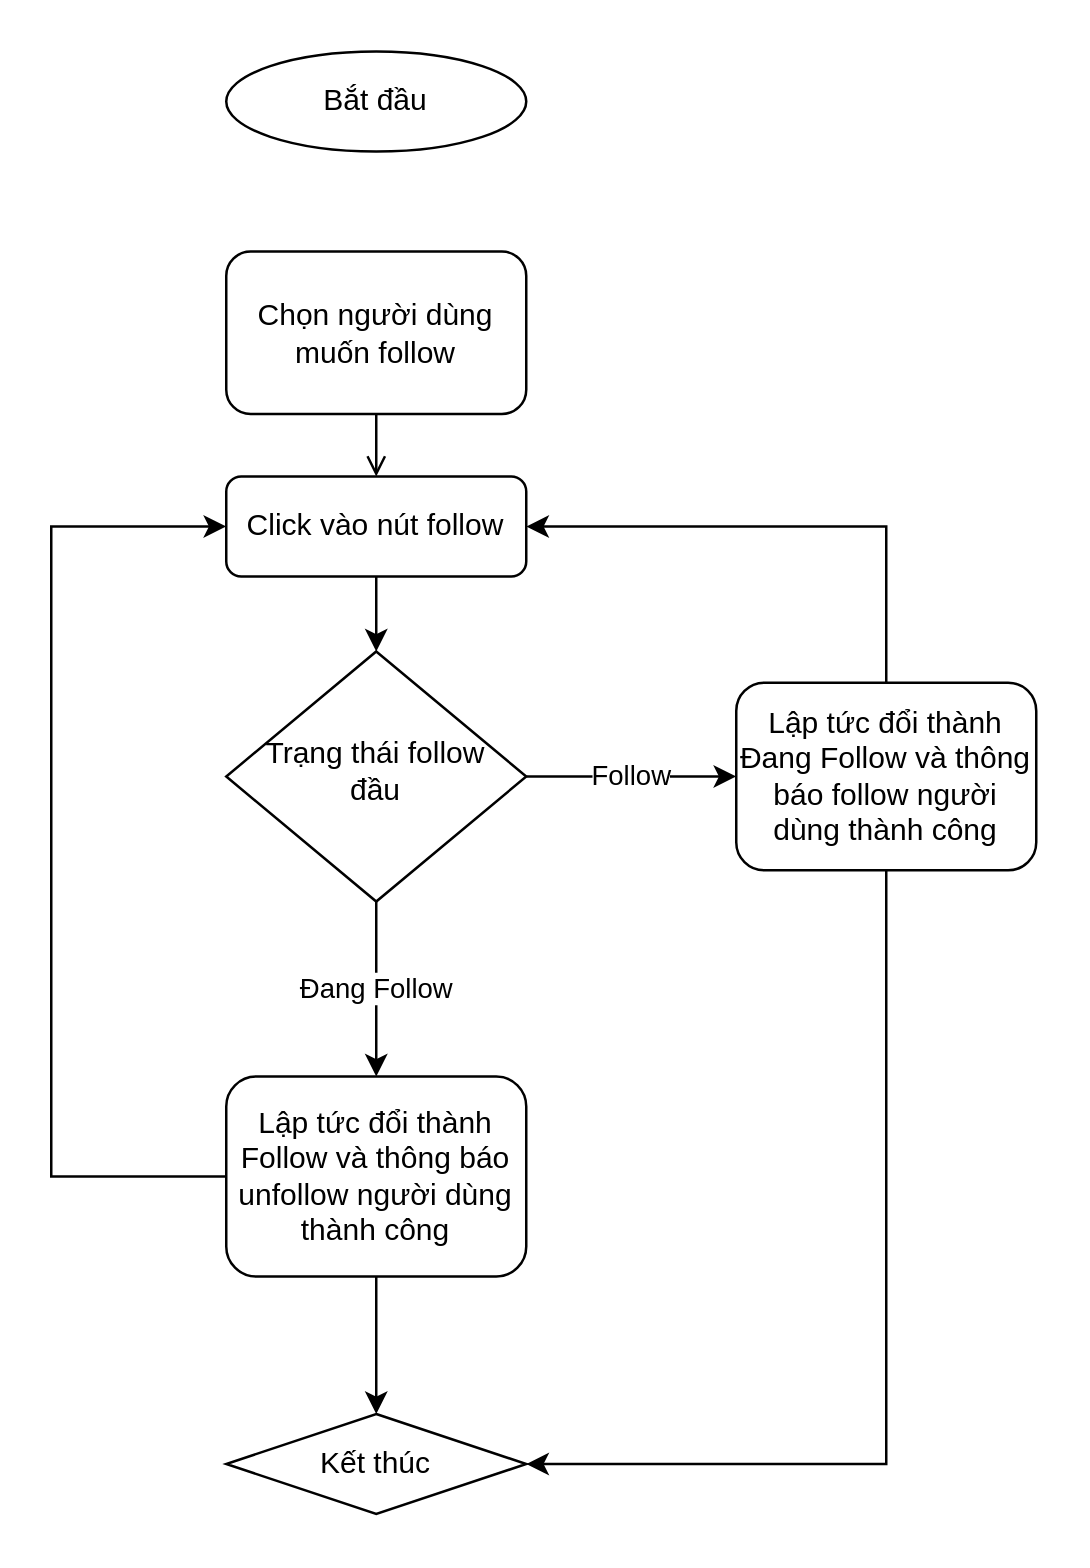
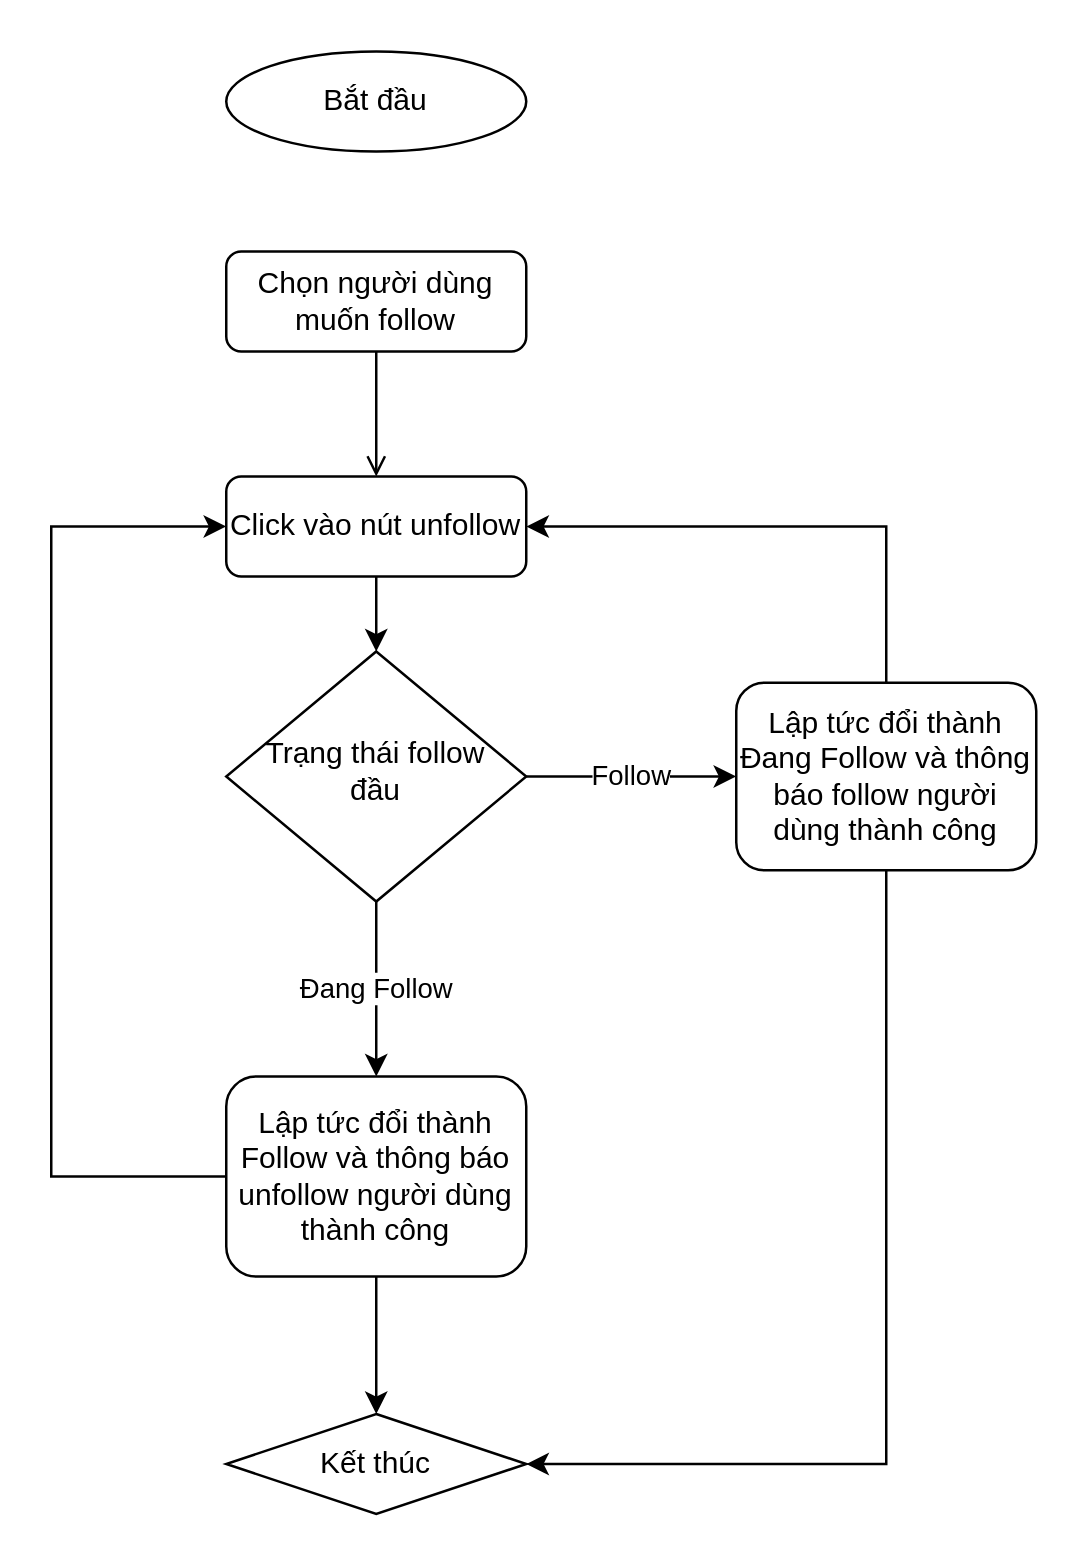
node "Chọn người dùng muốn follow": size 300x163 -> 300x100
node "Click vào nút follow": label "Click vào nút follow" -> "Click vào nút unfollow"
